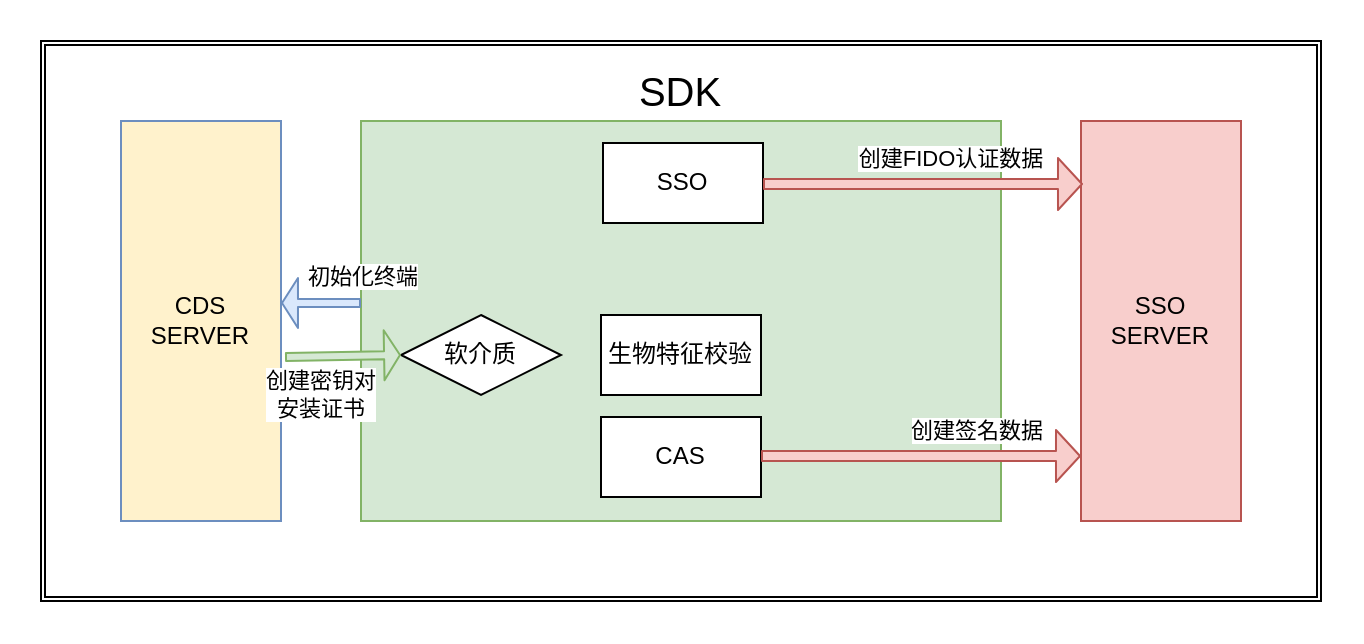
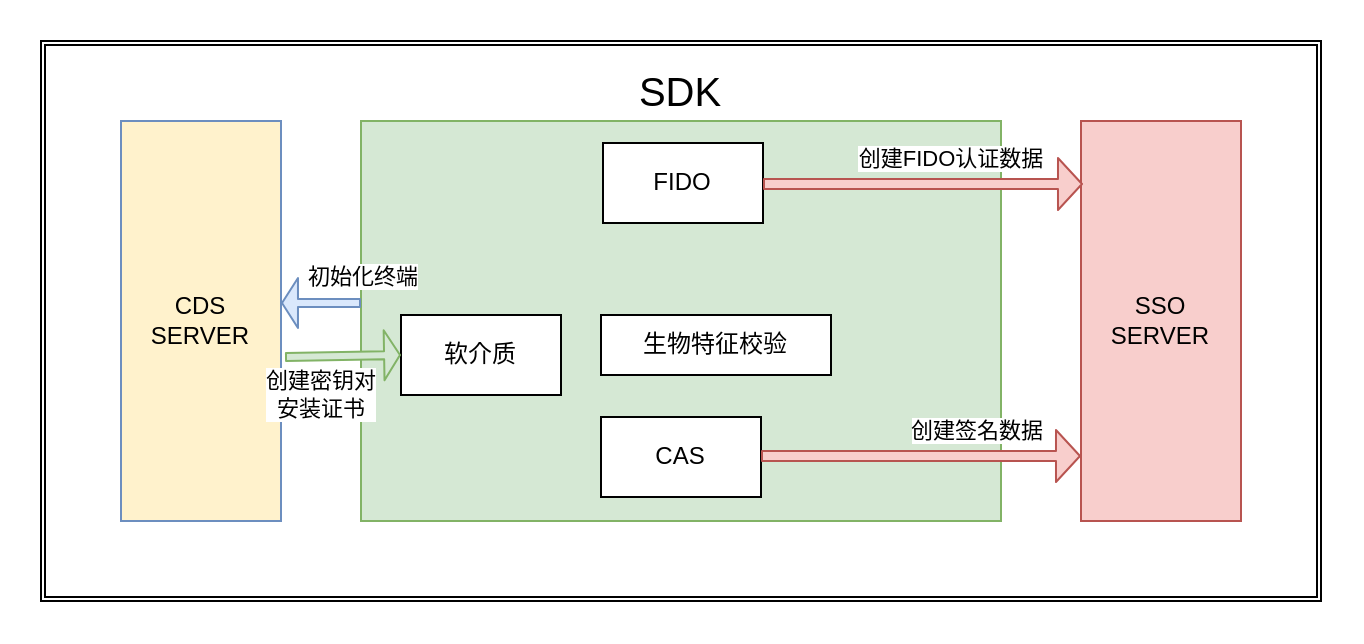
node "SSO": label "SSO" -> "FIDO"
node "软介质": shape diamond -> rectangle
node "生物特征校验": size 160x80 -> 230x60
